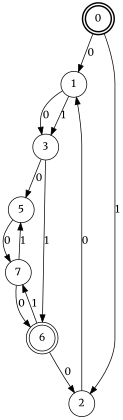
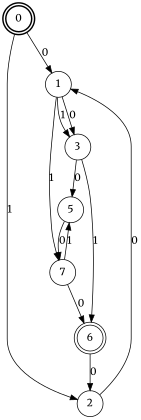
edge "6" -> "7": now "1" -> "7"
